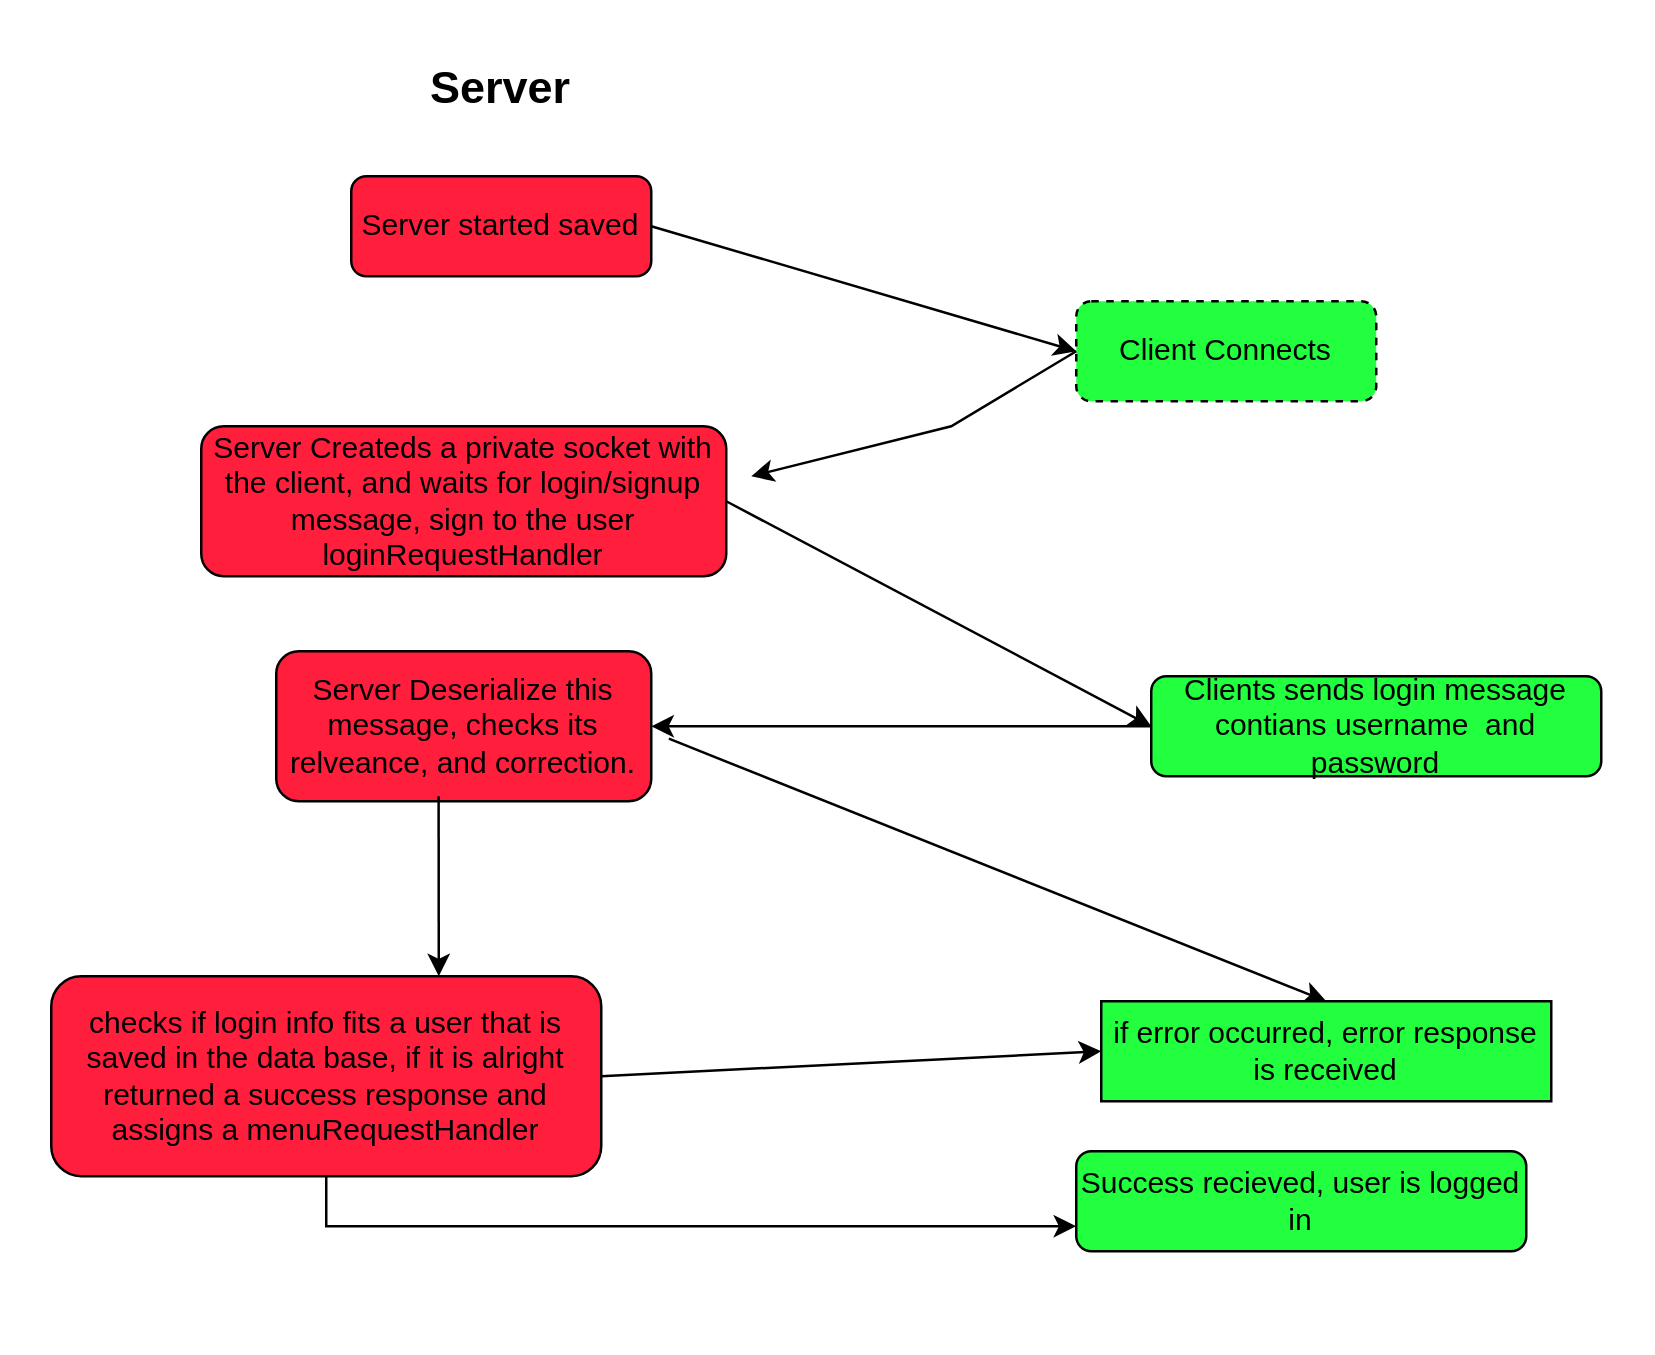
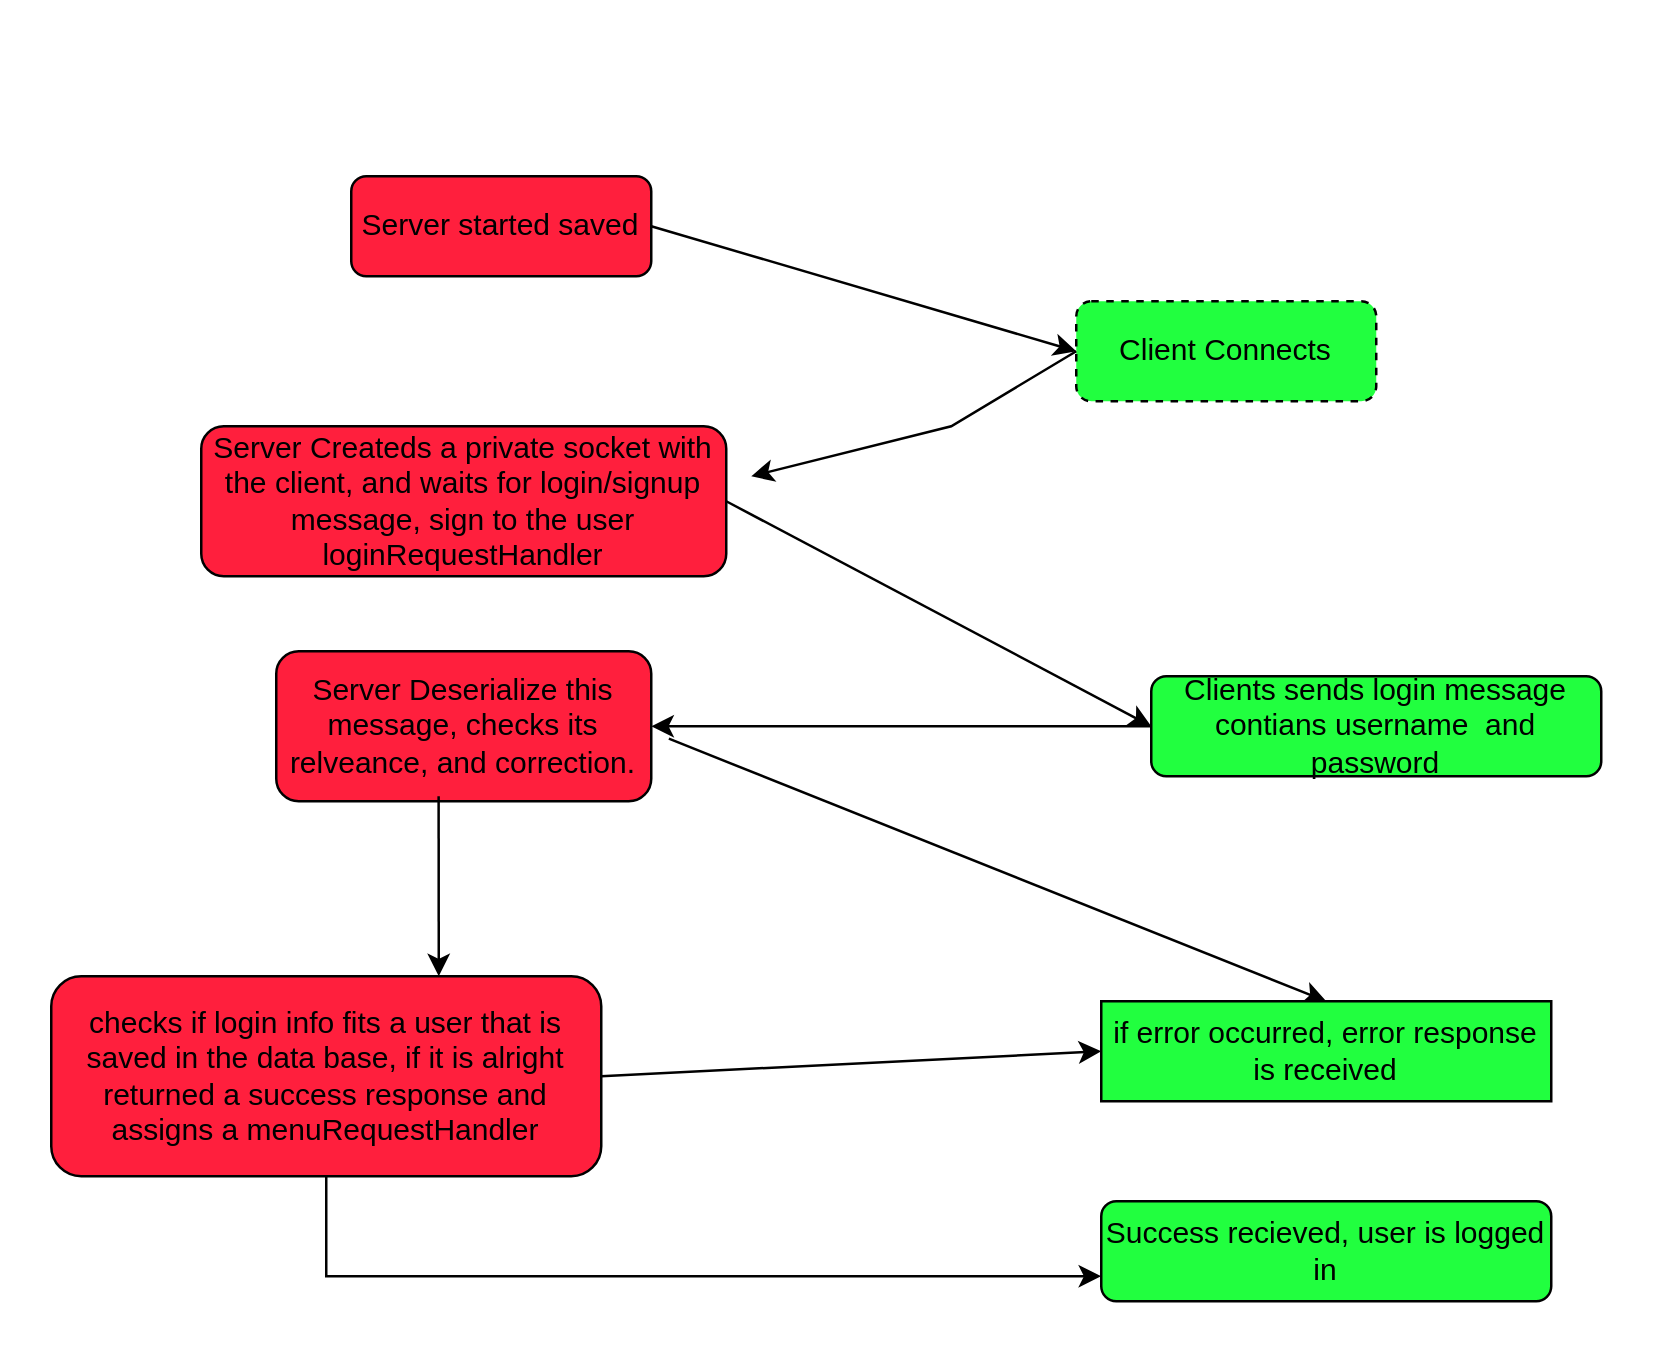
node "Server": removed
node "Success recieved, user is logged in": moved (1301, 1201) -> (1326, 1251)
